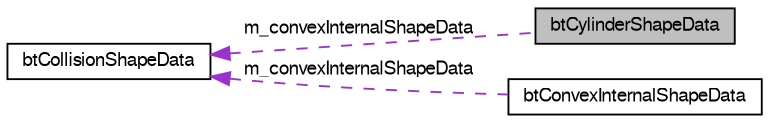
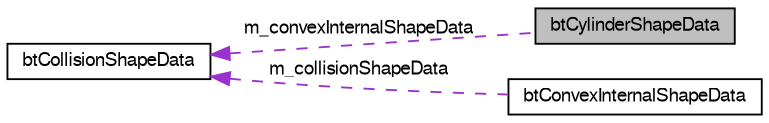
edge "btConvexInternalShapeData" -> "btCollisionShapeData": label "m_convexInternalShapeData" -> "m_collisionShapeData"
